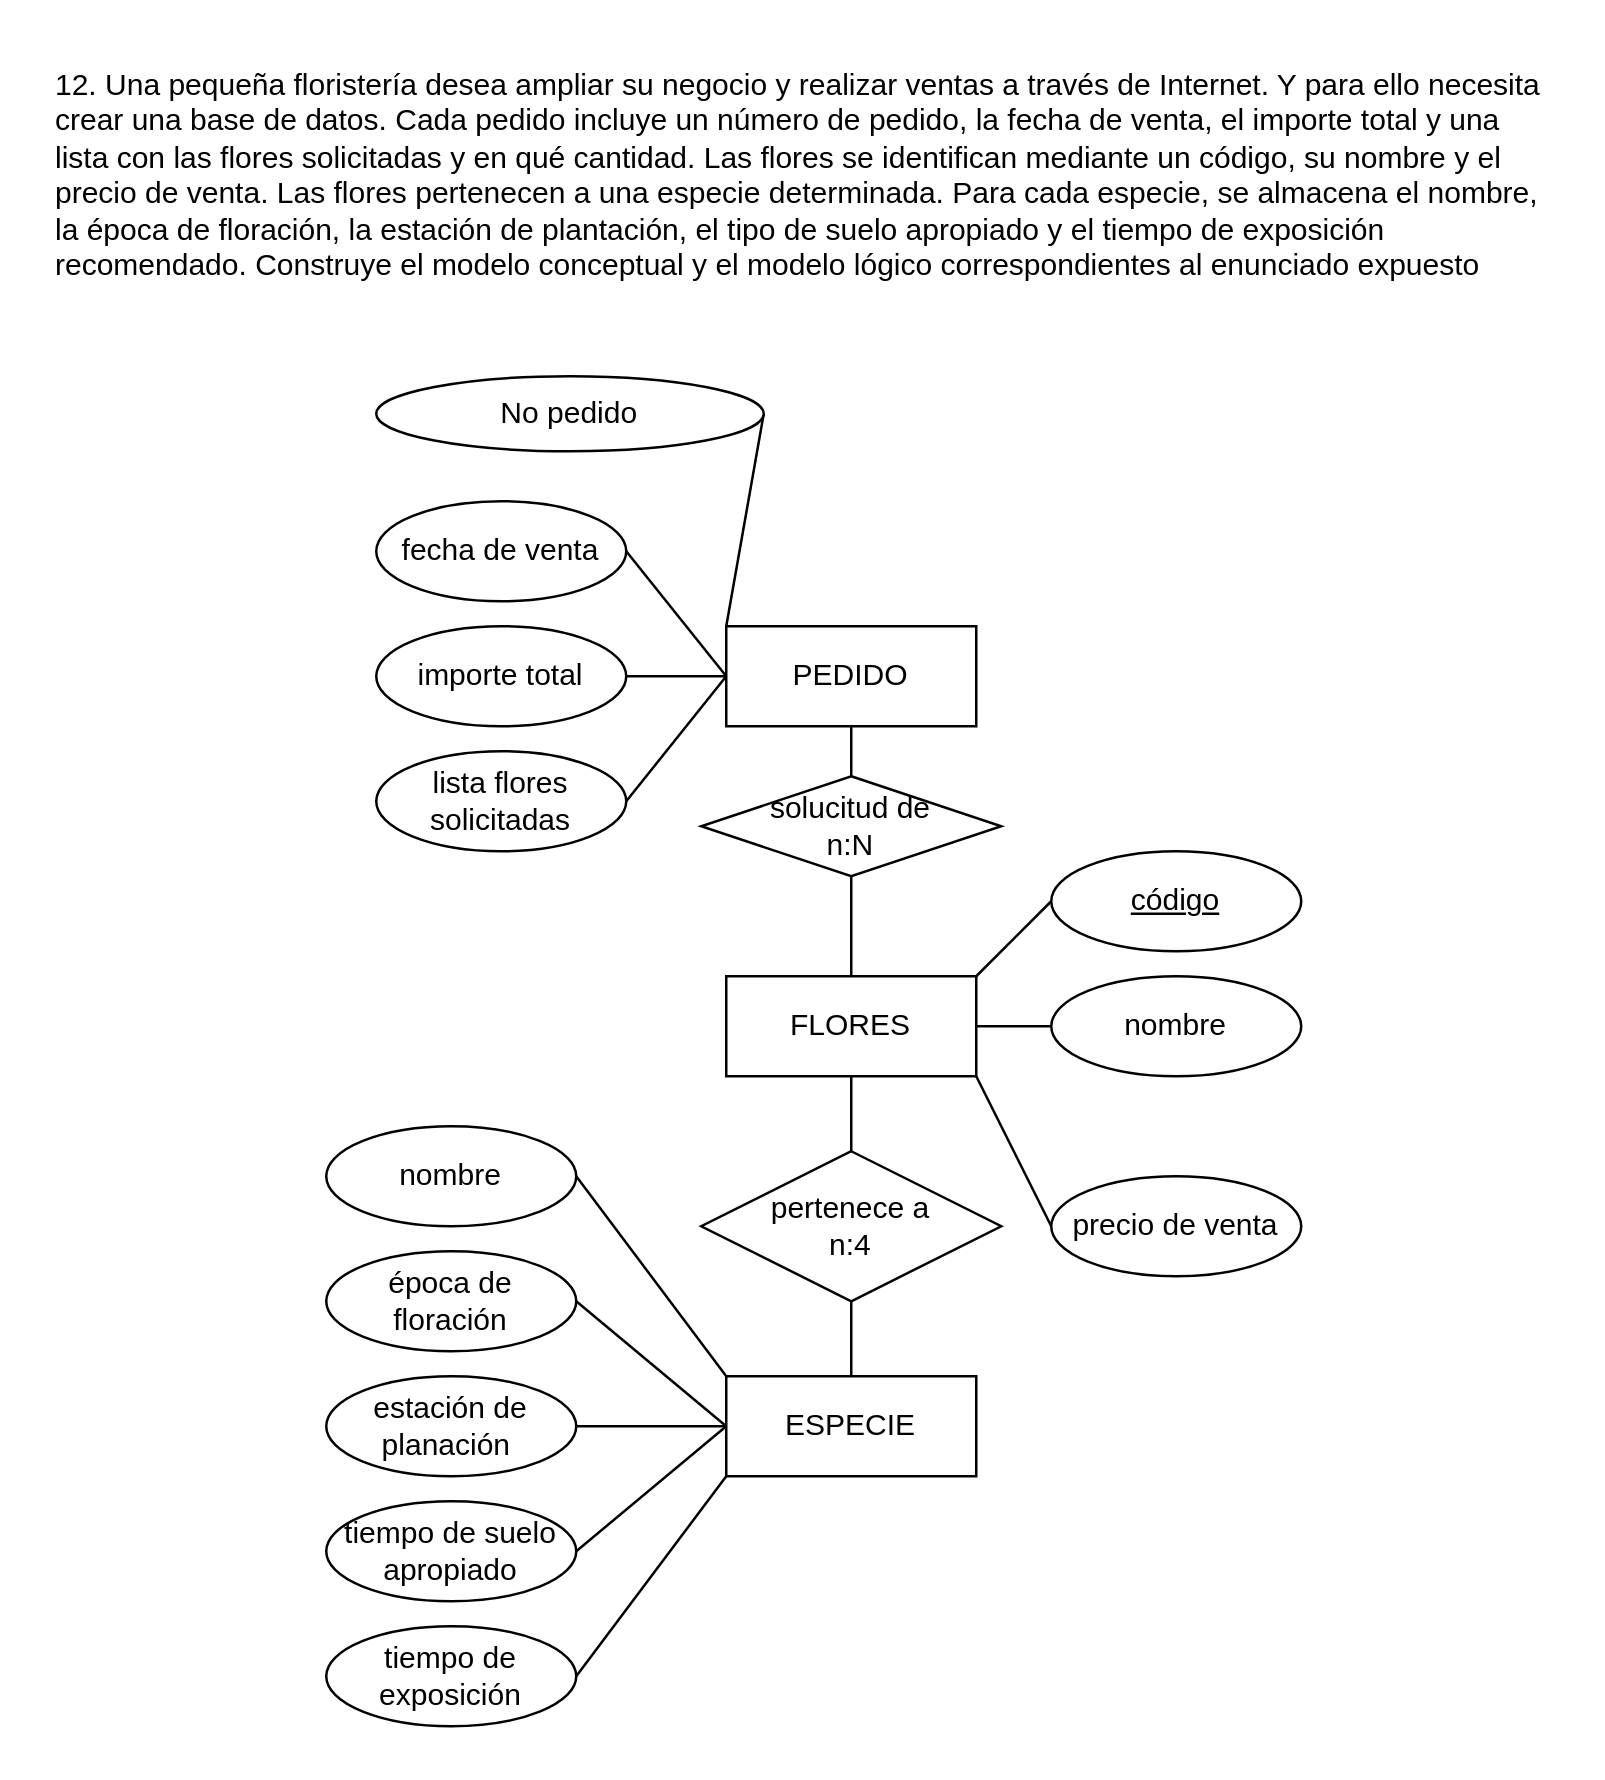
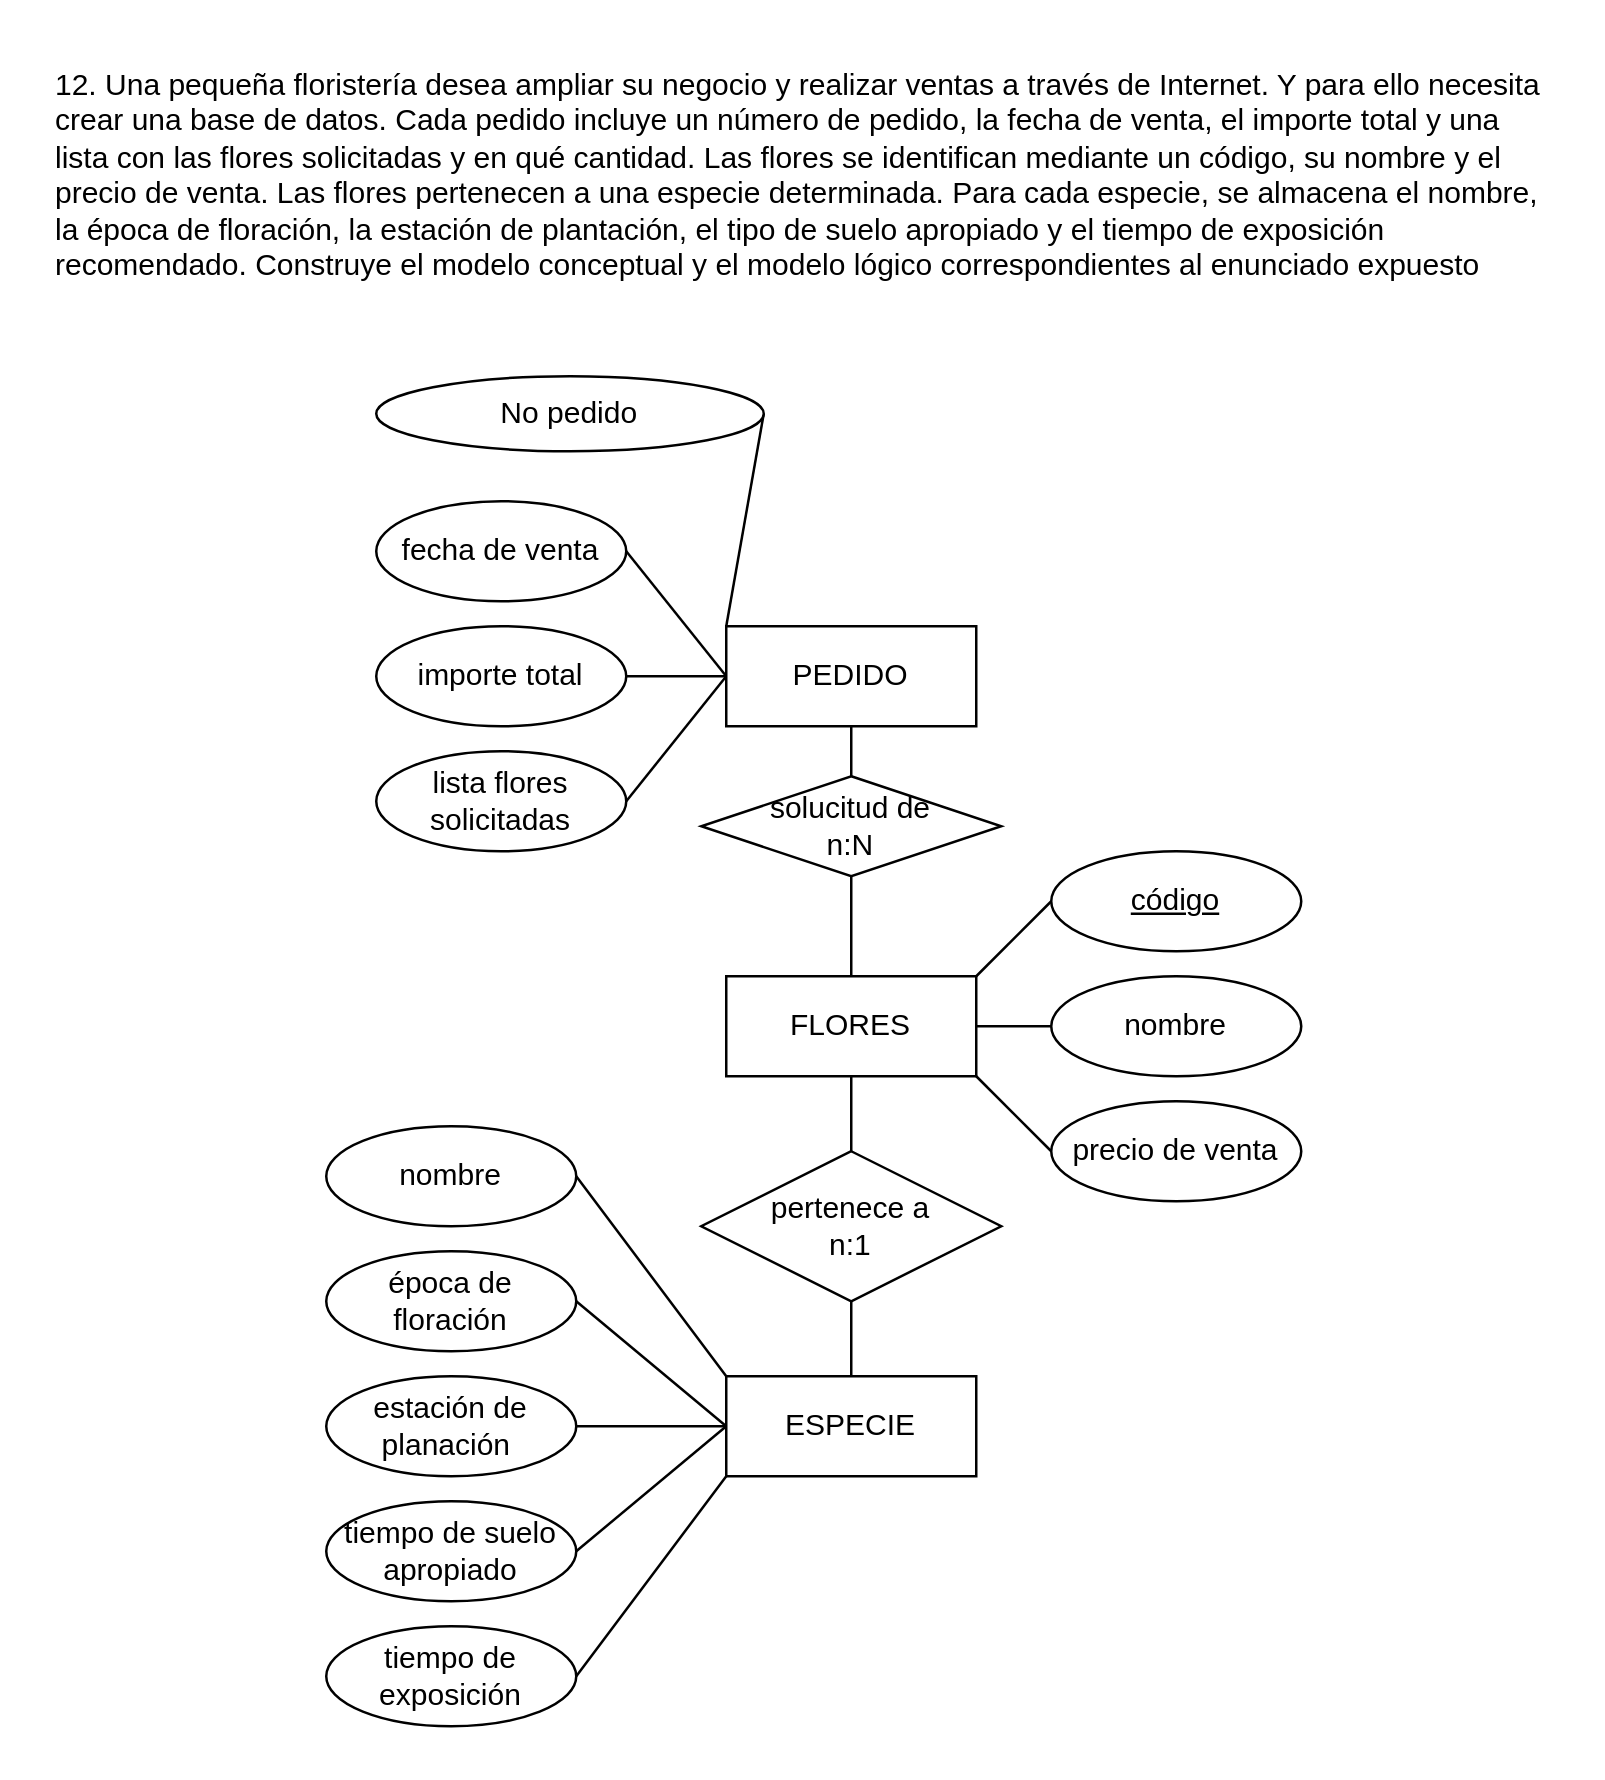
node "pertenece a n:4": label "pertenece a n:4" -> "pertenece a n:1"
node "precio de venta": moved (1176, 1226) -> (1176, 1151)
